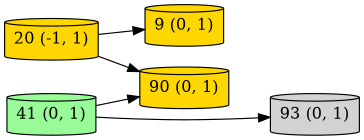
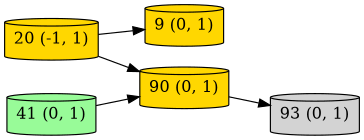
edge "41 (0, 1)" -> "93 (0, 1)": now "90 (0, 1)" -> "93 (0, 1)"
